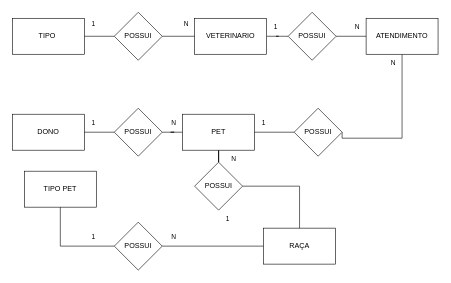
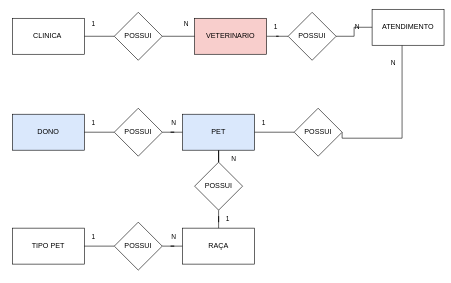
node "TIPO": label "TIPO" -> "CLINICA"
node "VETERINARIO": fillcolor #ffffff -> #f8cecc
node "ATENDIMENTO": moved (402, 36) -> (408, 27)
node "DONO": fillcolor #ffffff -> #dae8fc
node "PET": fillcolor #ffffff -> #dae8fc
node "TIPO PET": moved (60, 189) -> (48, 246)
node "RAÇA": moved (300, 246) -> (219, 246)
